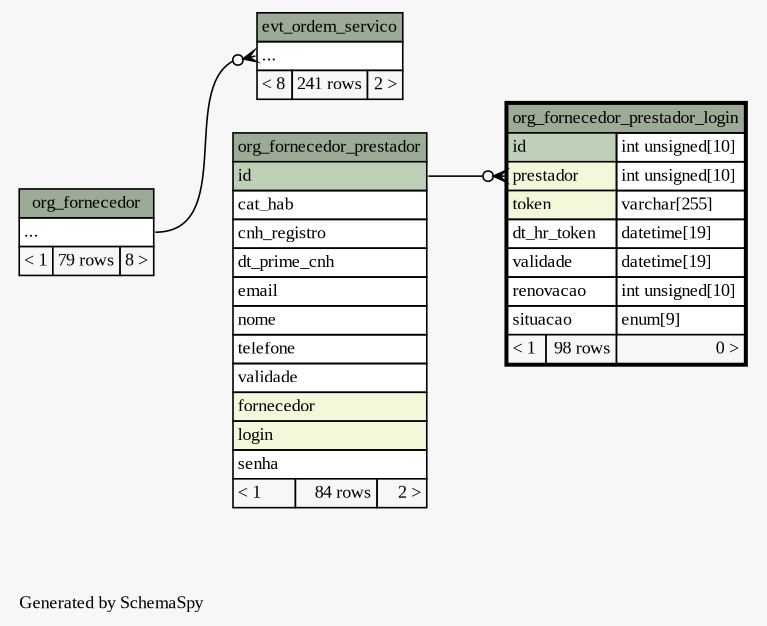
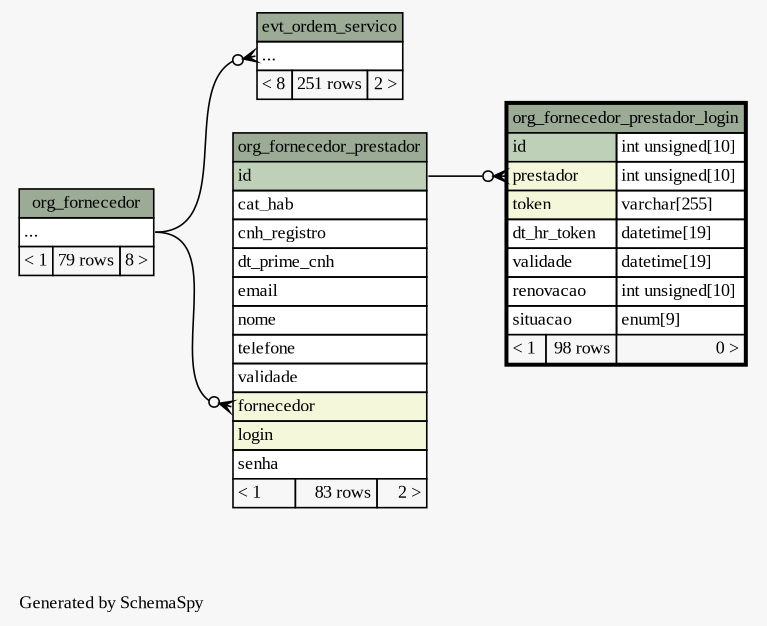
node "evt_ordem_servico": text "241 rows" -> "251 rows"
edge "org_fornecedor" -> "org_fornecedor_prestador": added
node "org_fornecedor_prestador": text "84 rows" -> "83 rows"
